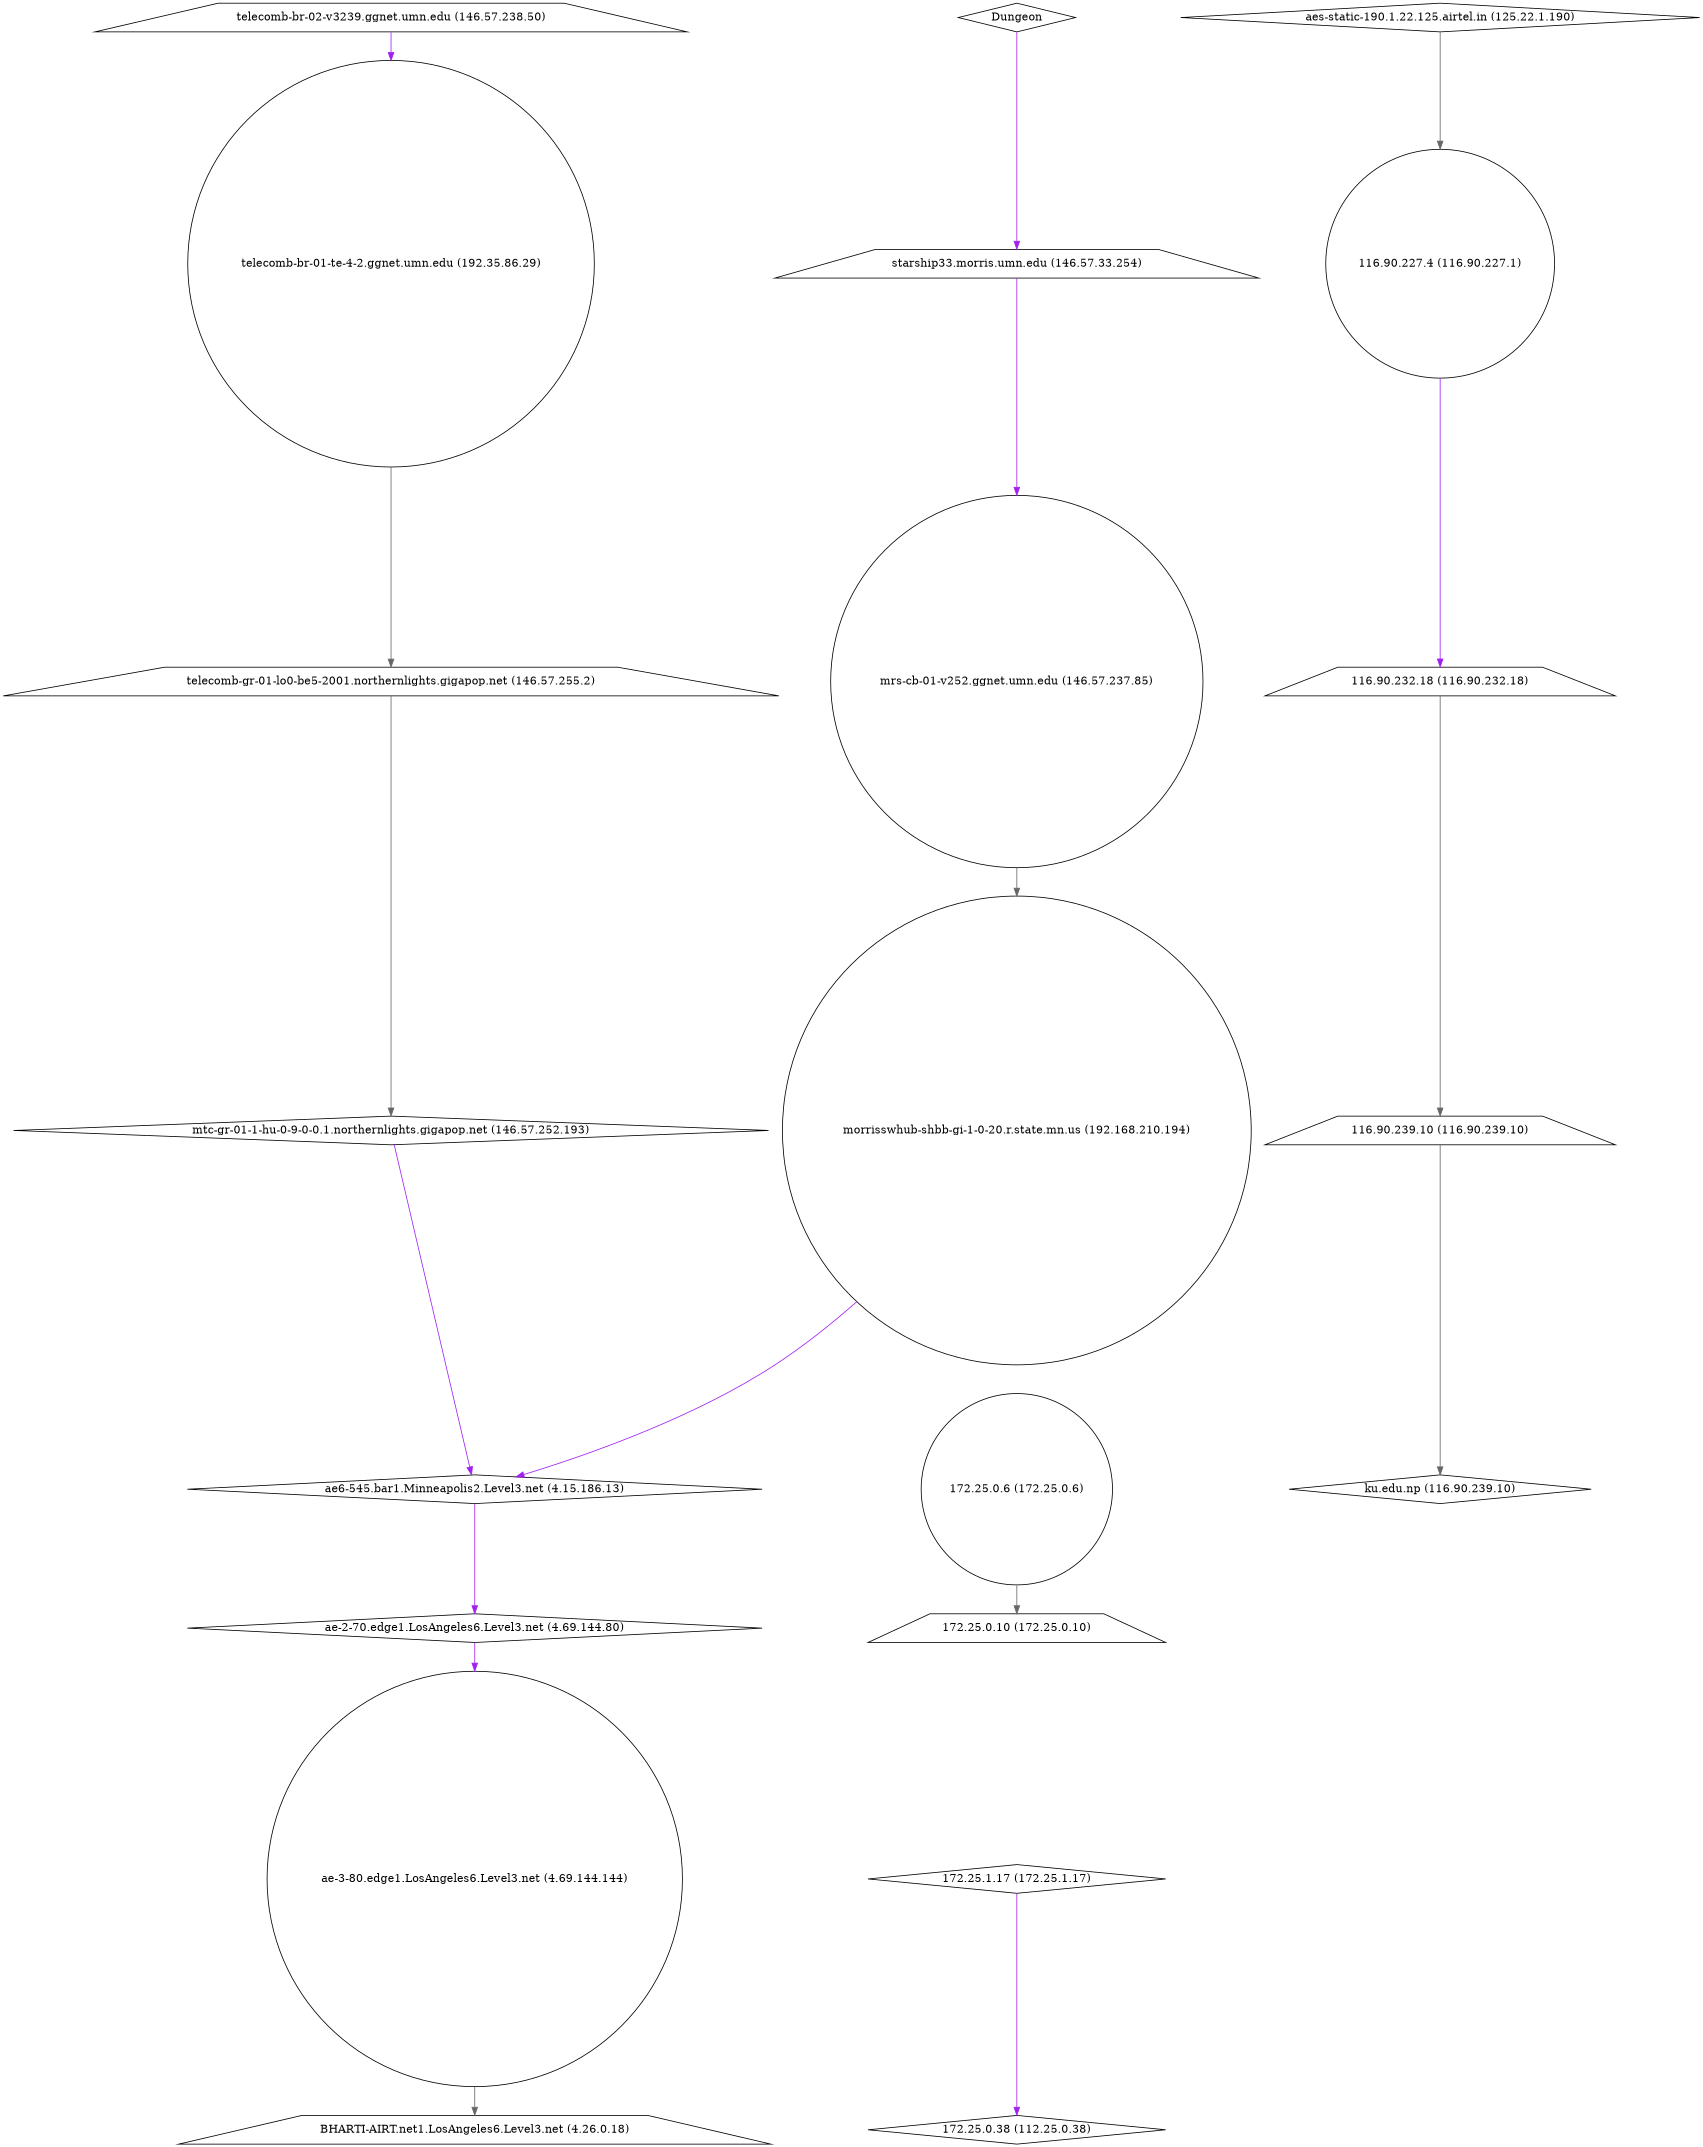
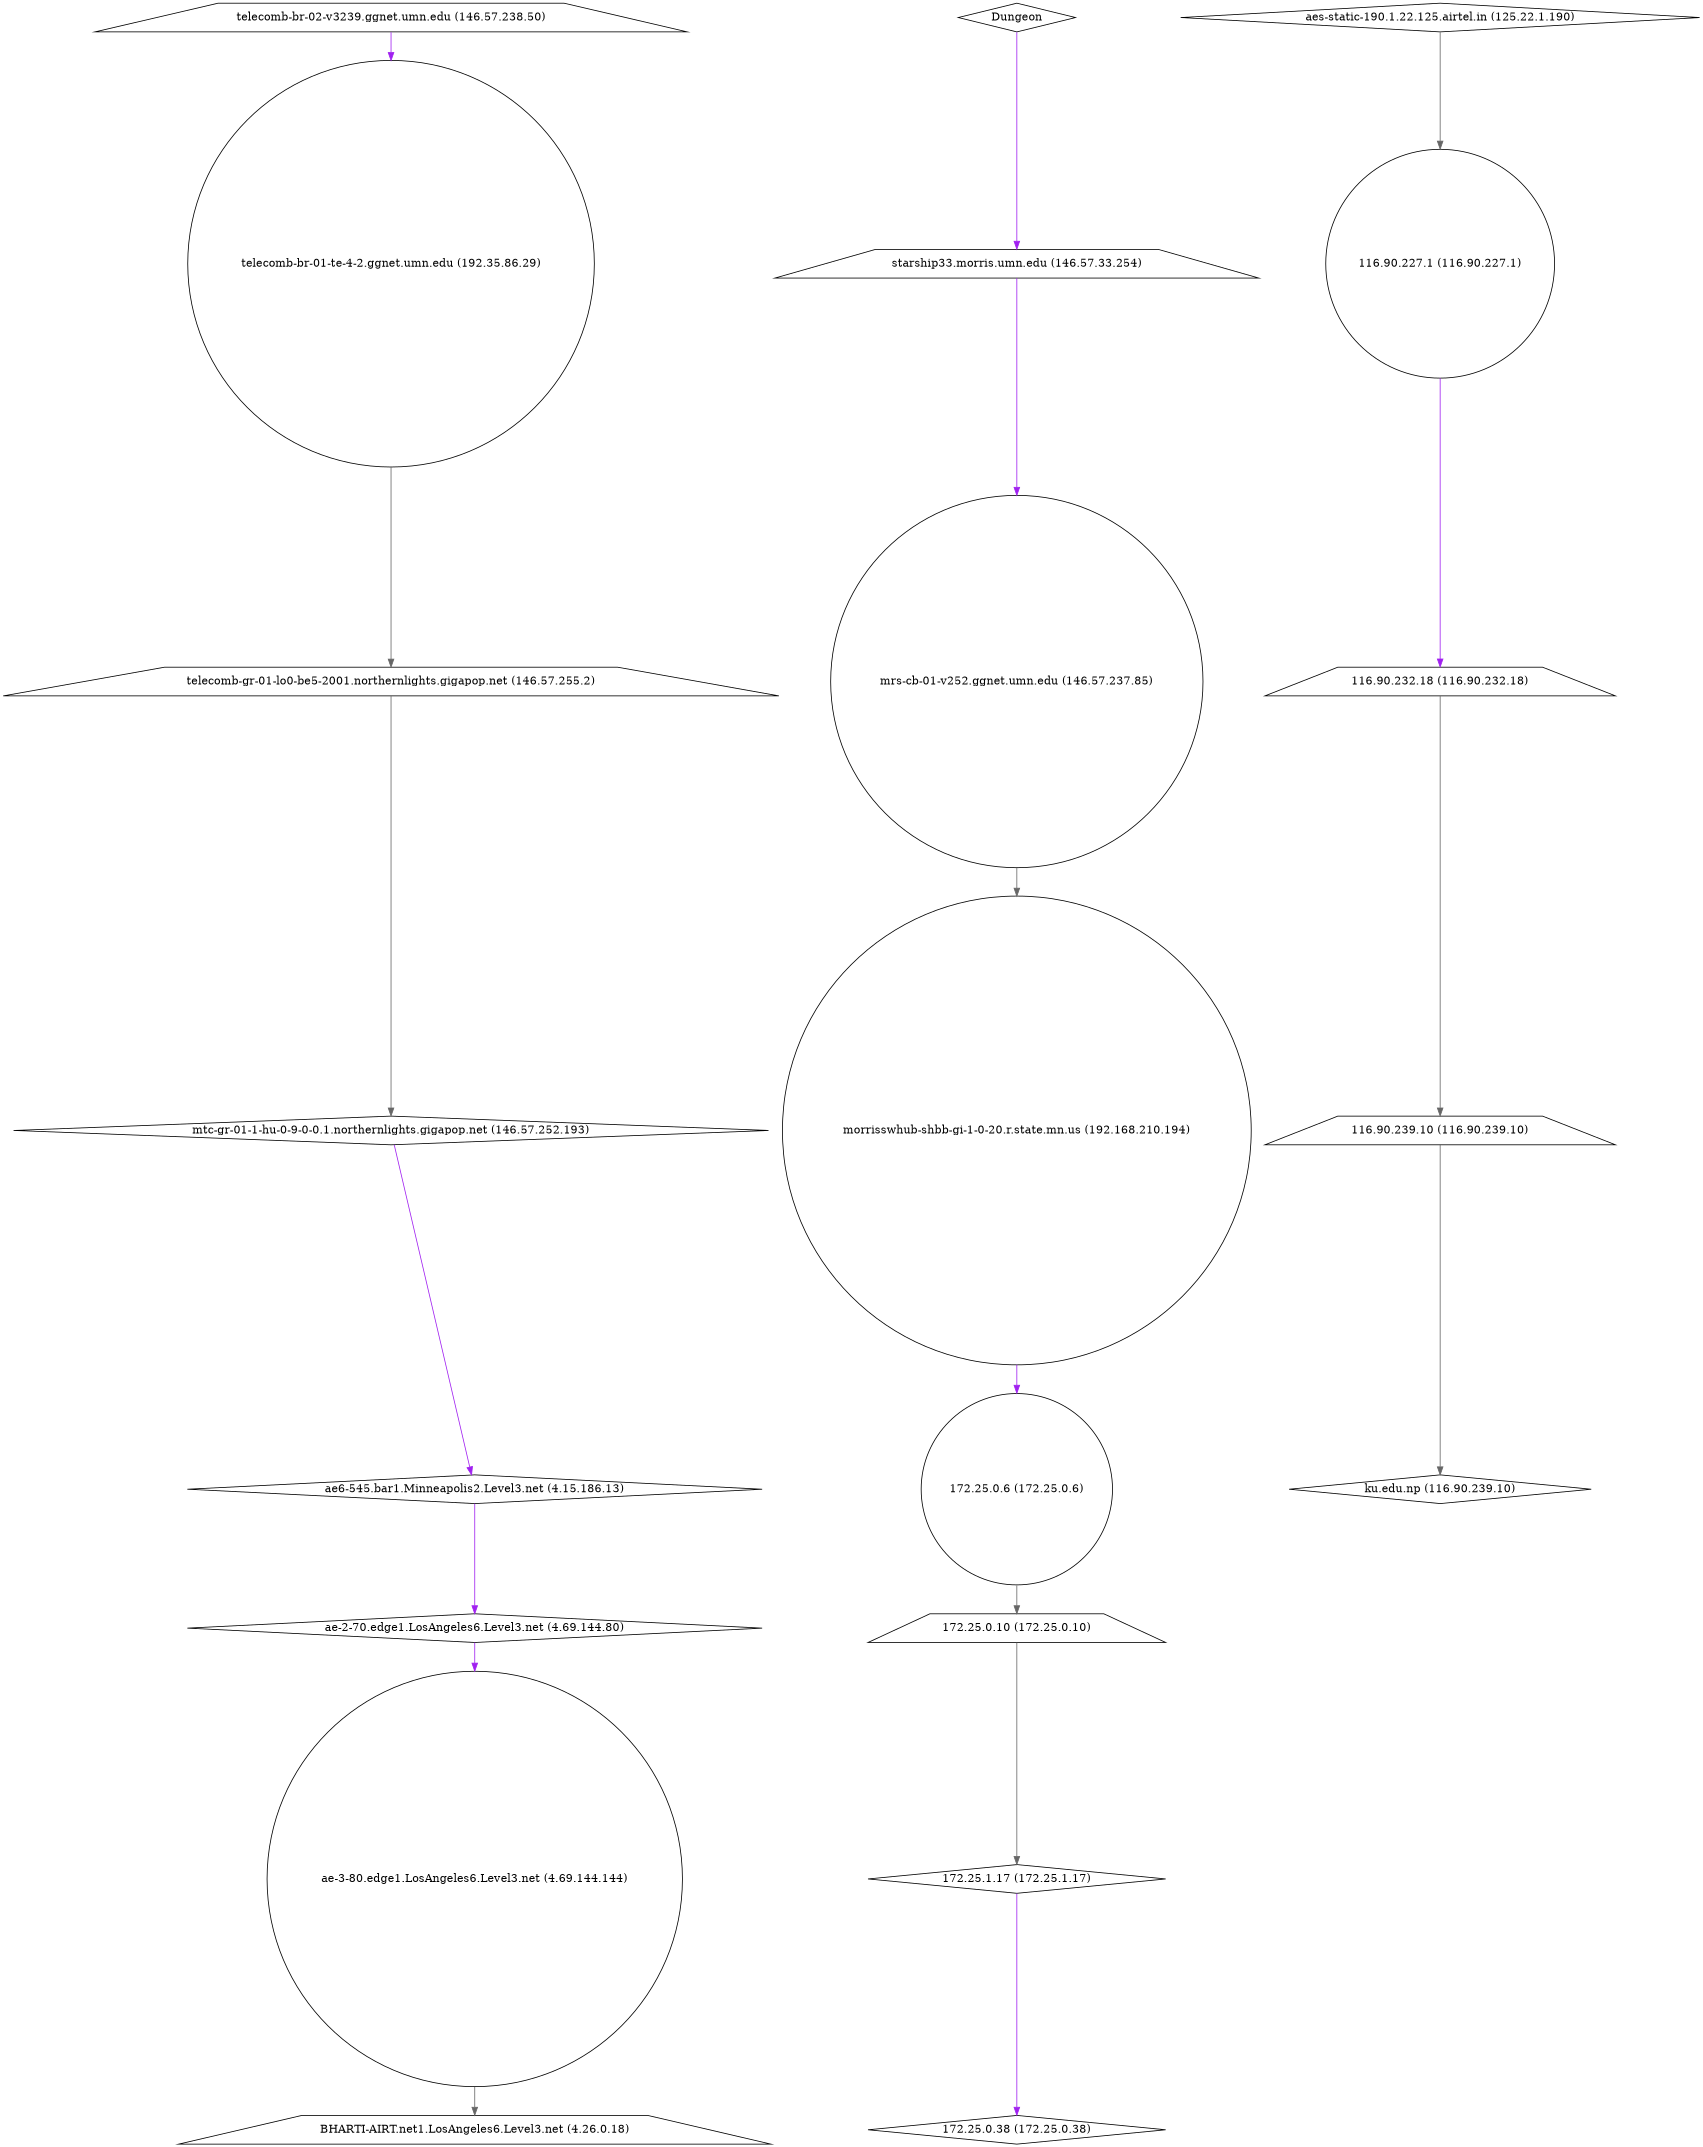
node "116.90.227.4 (116.90.227.1)": label "116.90.227.4 (116.90.227.1)" -> "116.90.227.1 (116.90.227.1)"
edge "morrisswhub-shbb-gi-1-0-20.r.state.mn.us (192.168.210.194)" -> "ae6-545.bar1.Minneapolis2.Level3.net (4.15.186.13)": now "morrisswhub-shbb-gi-1-0-20.r.state.mn.us (192.168.210.194)" -> "172.25.0.6 (172.25.0.6)"
edge "172.25.0.10 (172.25.0.10)" -> "172.25.1.17 (172.25.1.17)": added
node "172.25.0.38 (112.25.0.38)": label "172.25.0.38 (112.25.0.38)" -> "172.25.0.38 (172.25.0.38)"
